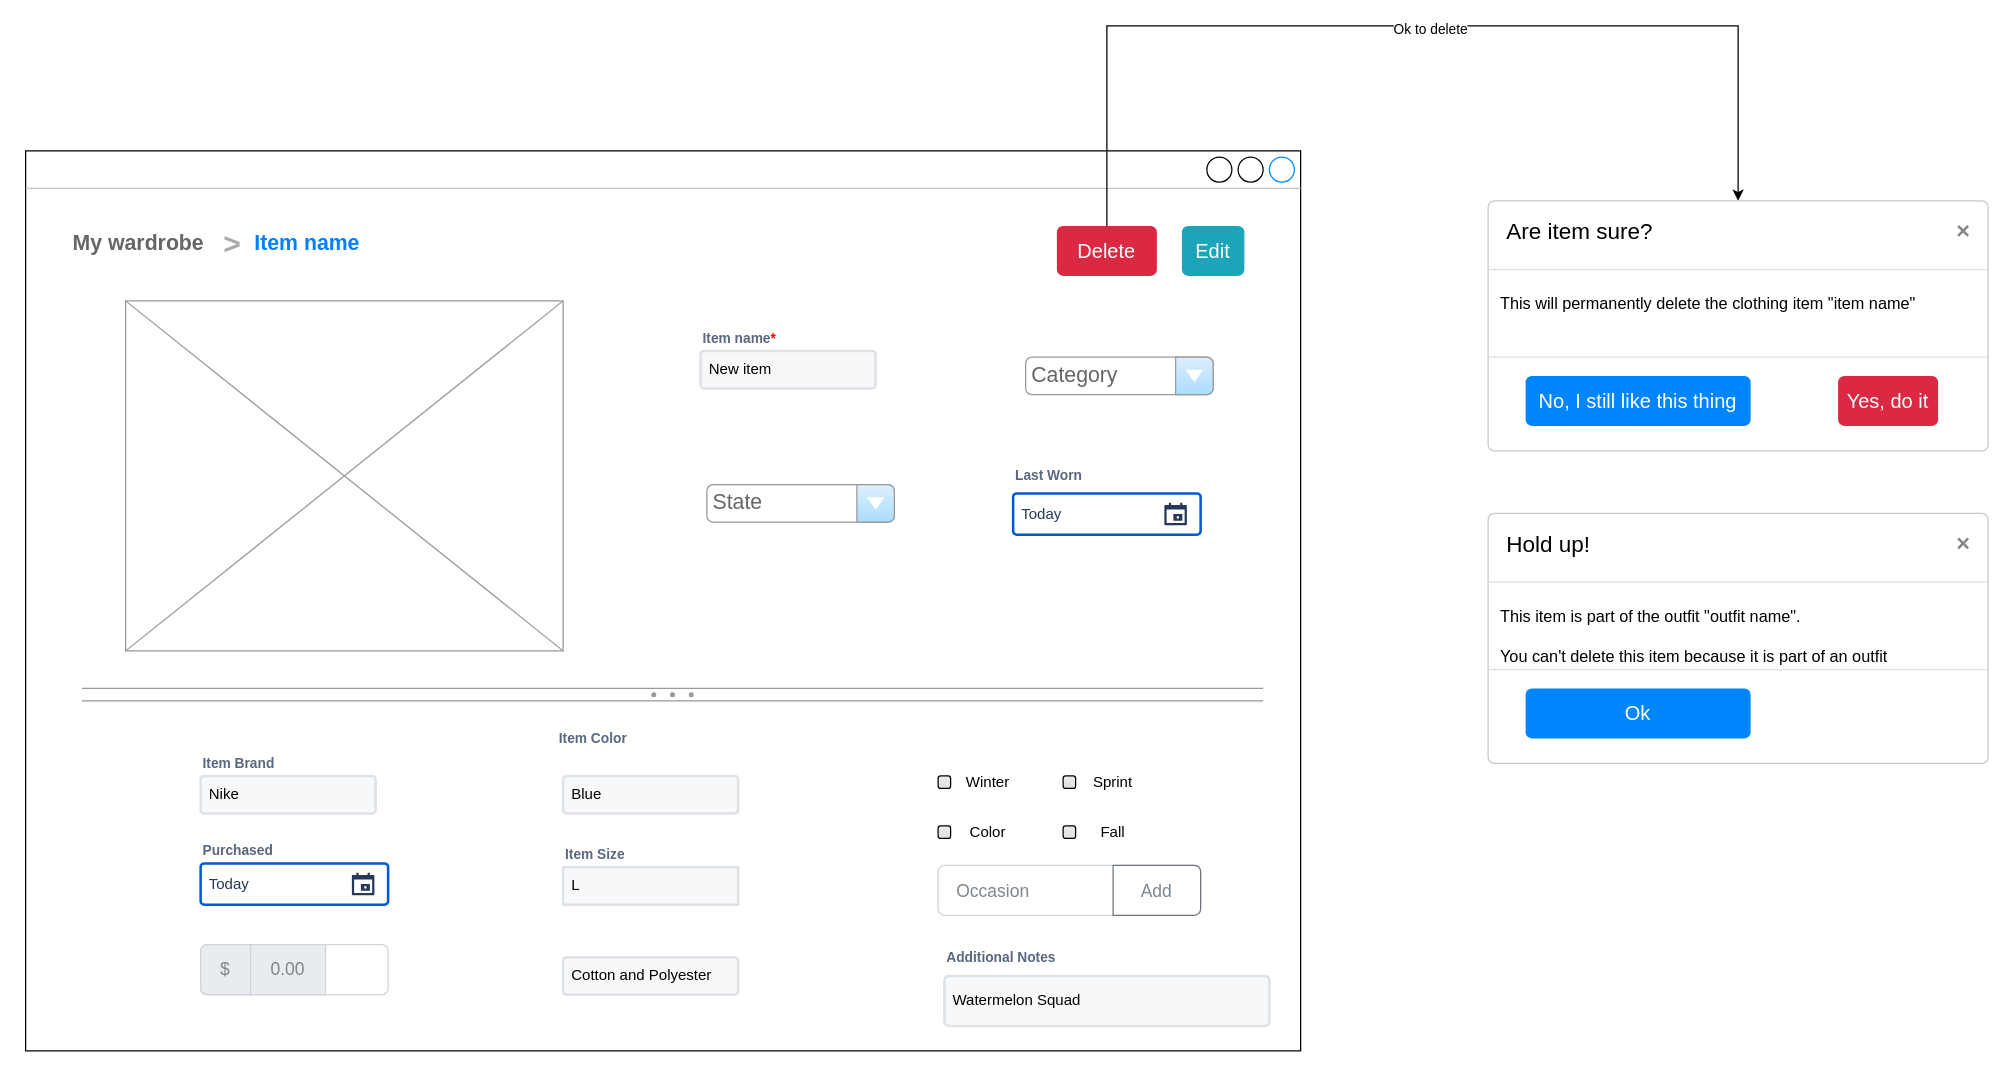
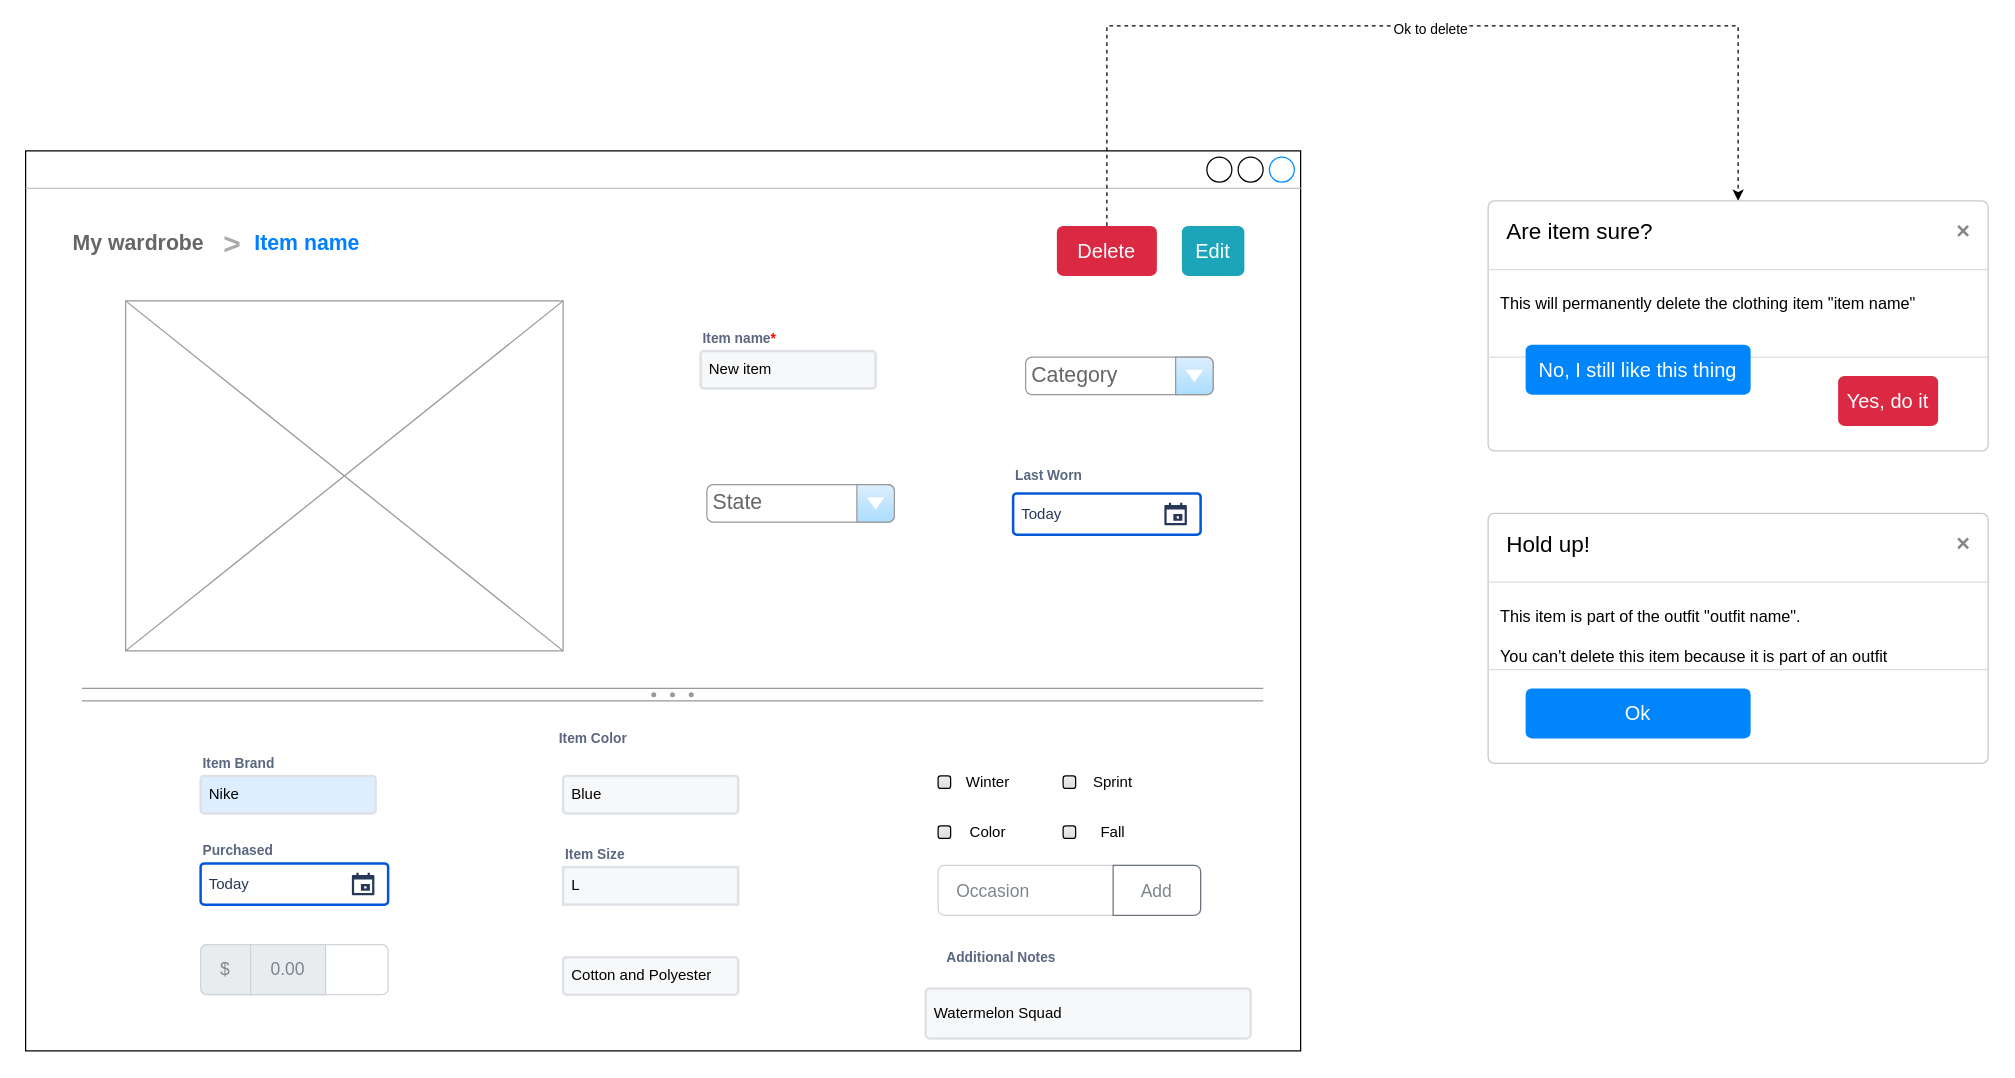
edge "Delete" -> "Are item sure?": style solid -> dashed
node "No, I still like this thing": moved (1638, 401) -> (1638, 369)
node "Nike": fillcolor #f7f8f9 -> #ddeeff
node "Watermelon Squad": moved (1107, 1001) -> (1088, 1013)
